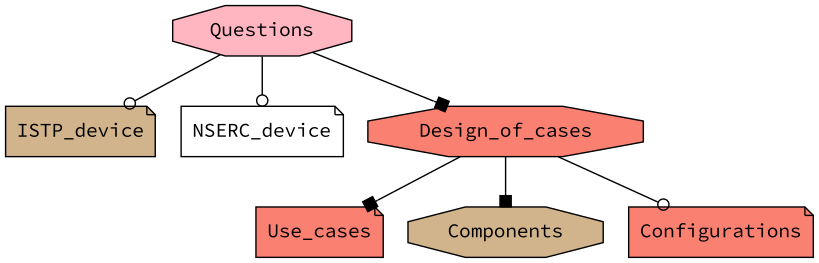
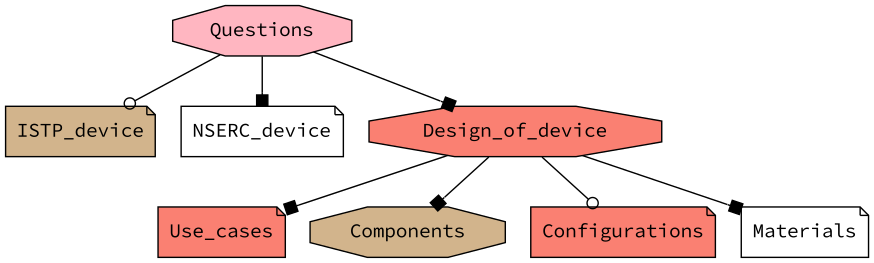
edge "Questions" -> "NSERC_device": arrowhead odot -> box
node "Design_of_cases": label "Design_of_cases" -> "Design_of_device"
node "Materials": added
